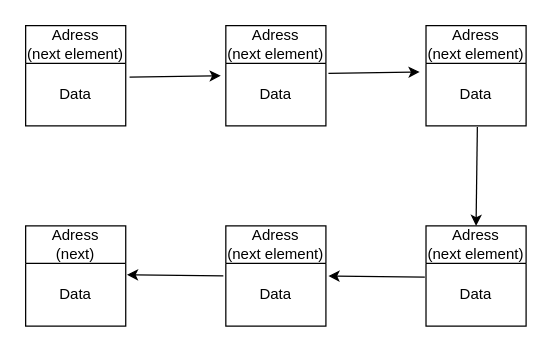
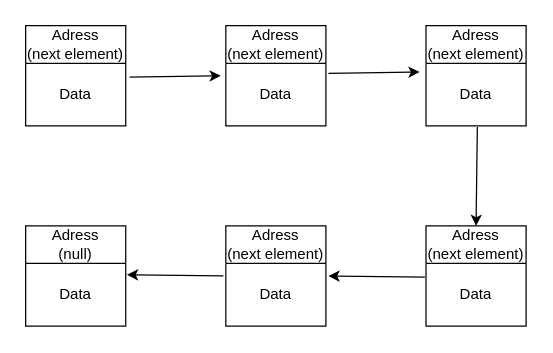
node "Adress (next)": label "Adress (next)" -> "Adress (null)"
